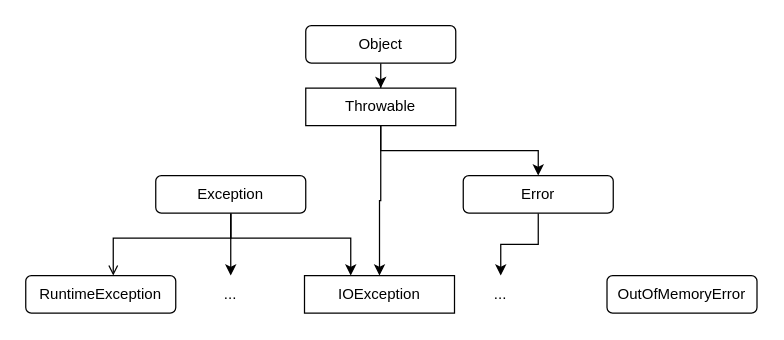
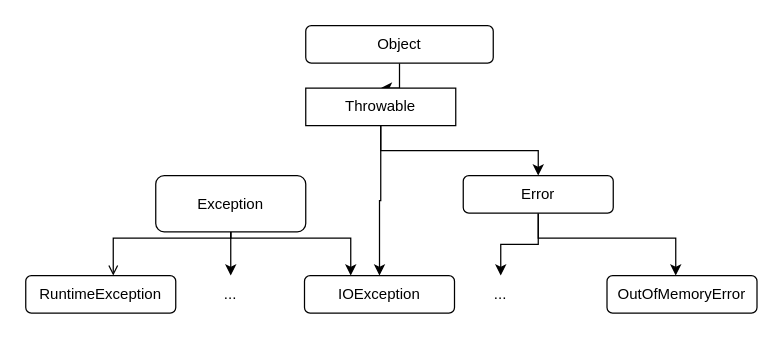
node "Object": size 150x38 -> 188x38
node "Exception": size 150x38 -> 150x56
edge "Error" -> "OutOfMemoryError": added
node "IOException": shape rectangle -> rounded rectangle
